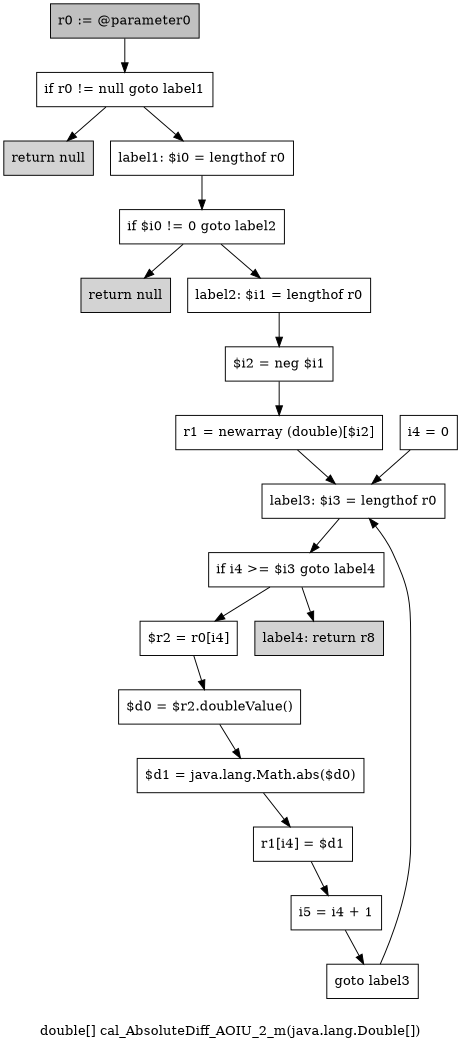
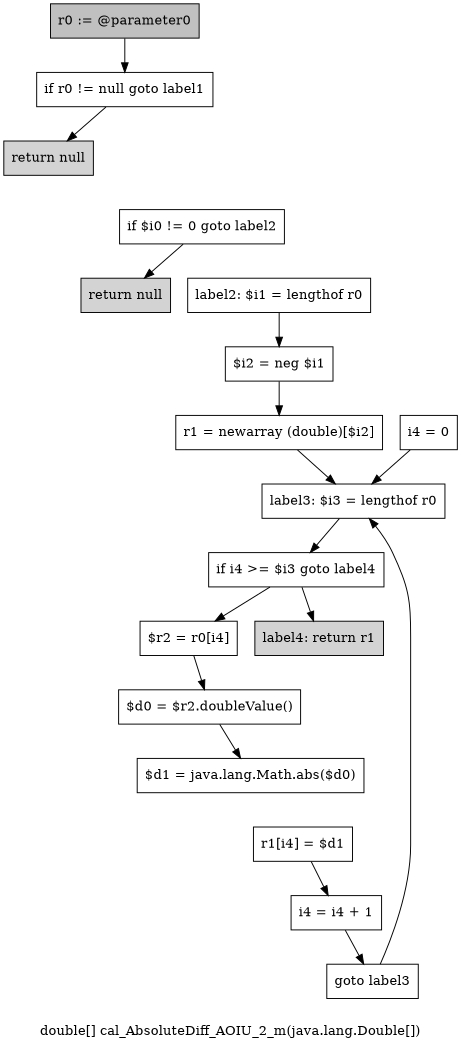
node "label1: $i0 = lengthof r0": removed
edge "if $i0 != 0 goto label2" -> "label2: $i1 = lengthof r0": removed
node "label4: return r8": label "label4: return r8" -> "label4: return r1"
edge "$d1 = java.lang.Math.abs($d0)" -> "r1[i4] = $d1": removed
node "i5 = i4 + 1": label "i5 = i4 + 1" -> "i4 = i4 + 1"
